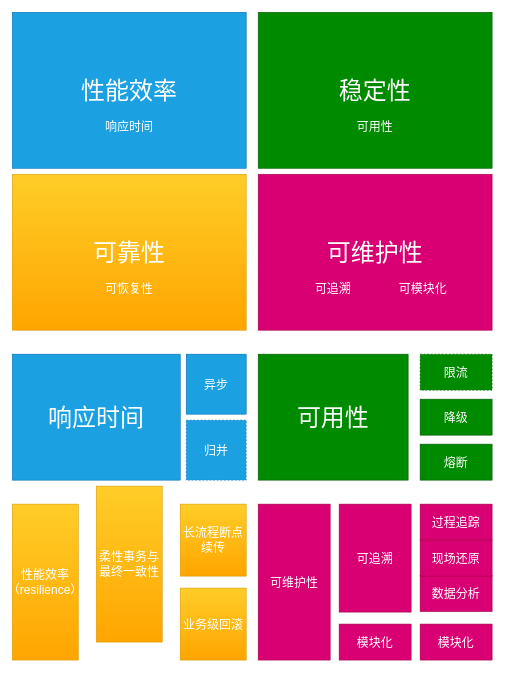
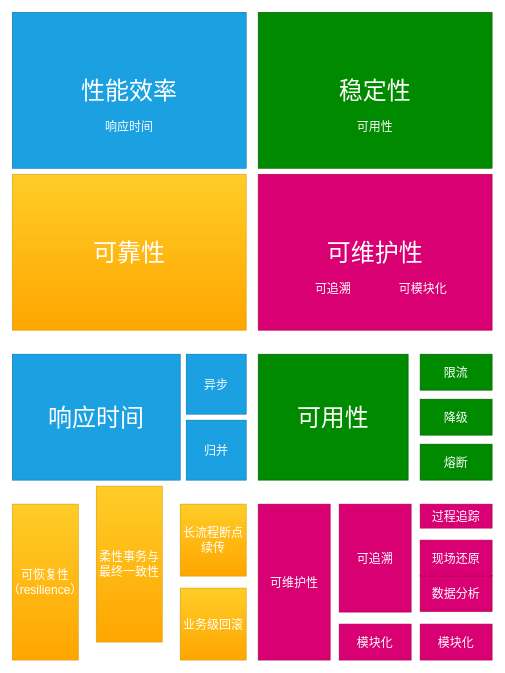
node "可恢复性": removed
node "限流": style dashed -> solid
node "归并": style dashed -> solid
node "过程追踪": size 72x36 -> 72x24
node "性能效率（resilience）": label "性能效率（resilience）" -> "可恢复性（resilience）"
